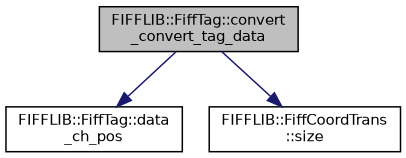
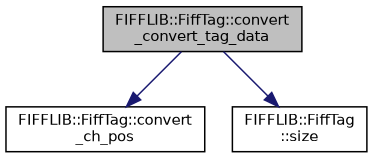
node "FIFFLIB::FiffTag::data _ch_pos": label "FIFFLIB::FiffTag::data _ch_pos" -> "FIFFLIB::FiffTag::convert _ch_pos"
node "FIFFLIB::FiffCoordTrans ::size": label "FIFFLIB::FiffCoordTrans ::size" -> "FIFFLIB::FiffTag ::size"
